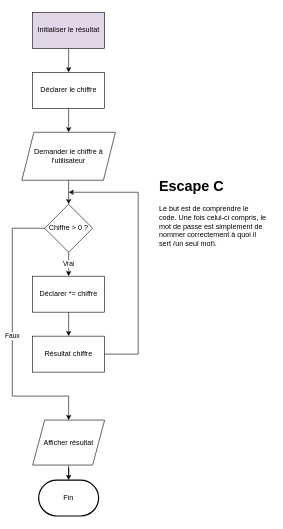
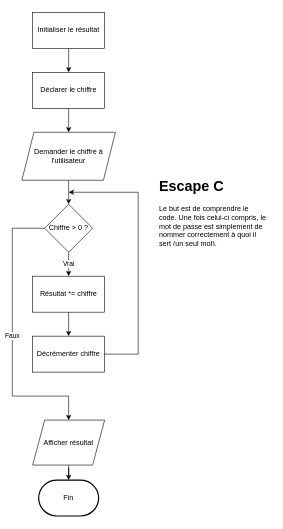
node "Initialiser le résultat": fillcolor #e1d5e7 -> #ffffff
node "Déclarer *= chiffre": label "Déclarer *= chiffre" -> "Résultat *= chiffre"
node "Résultat chiffre": label "Résultat chiffre" -> "Décrémenter chiffre"
